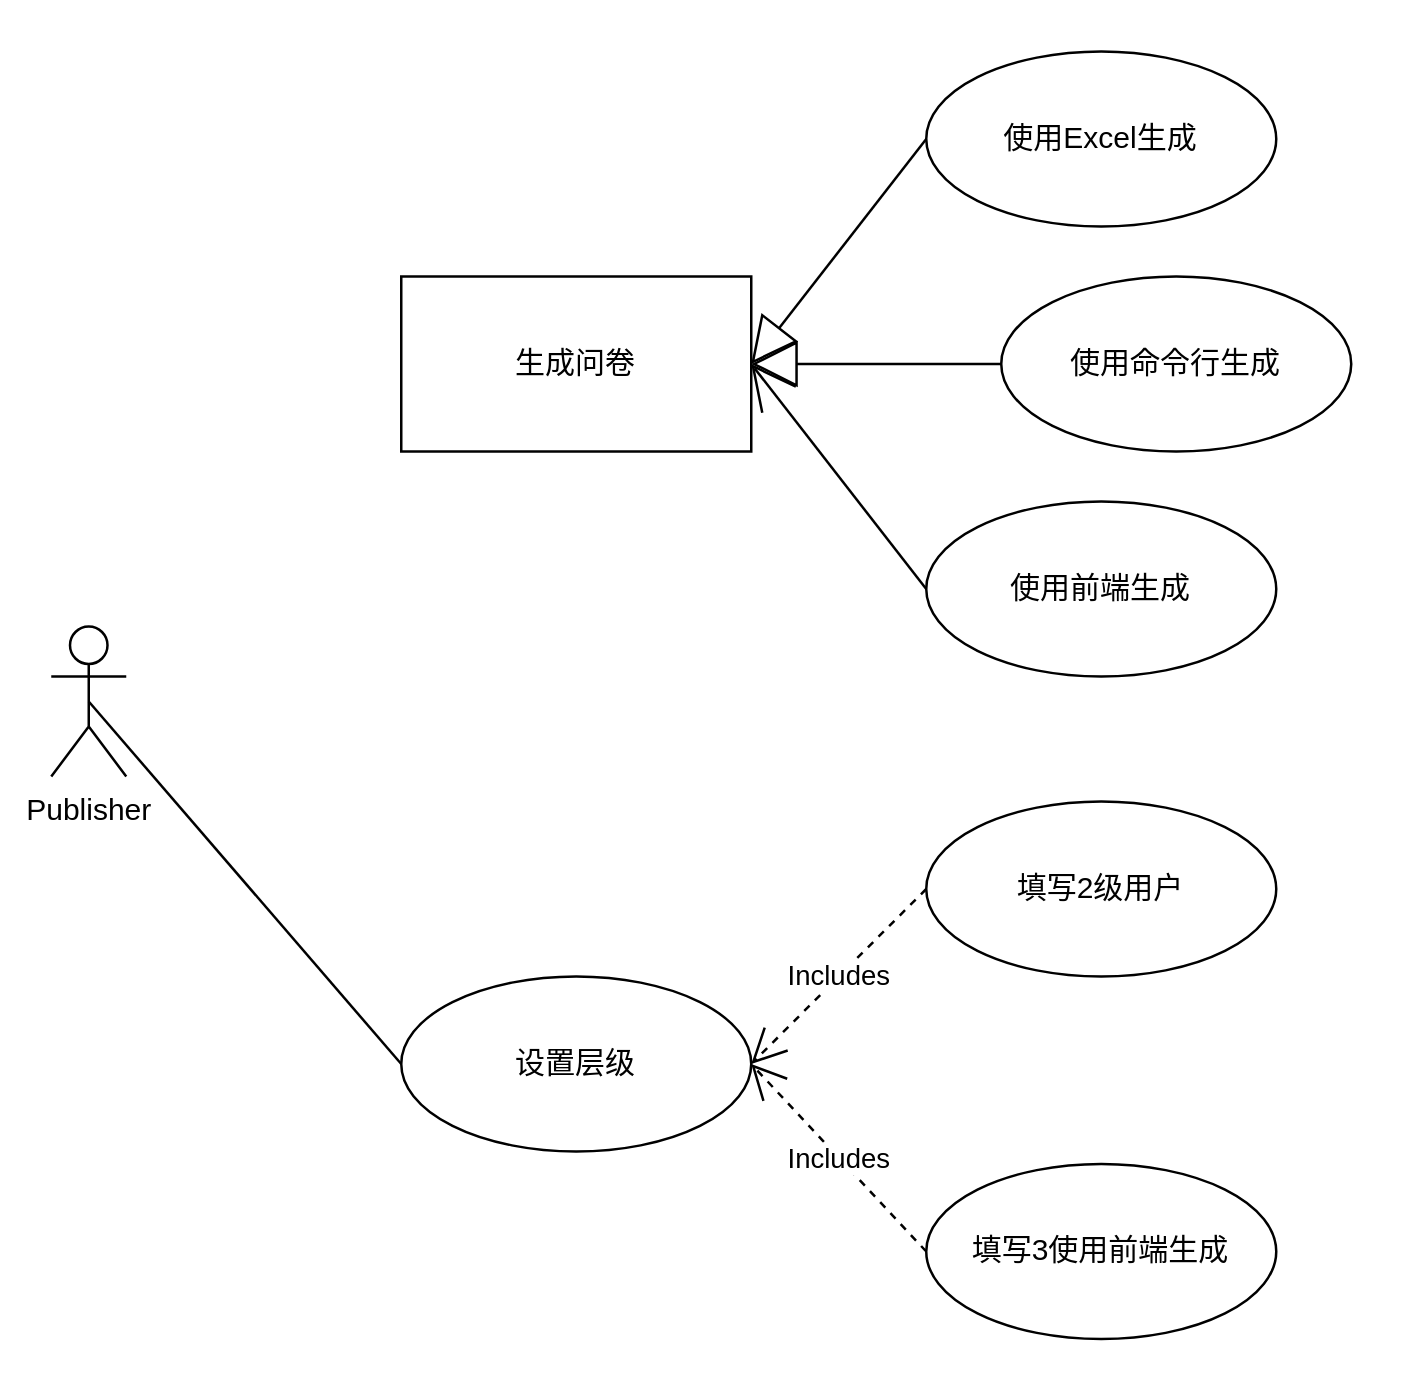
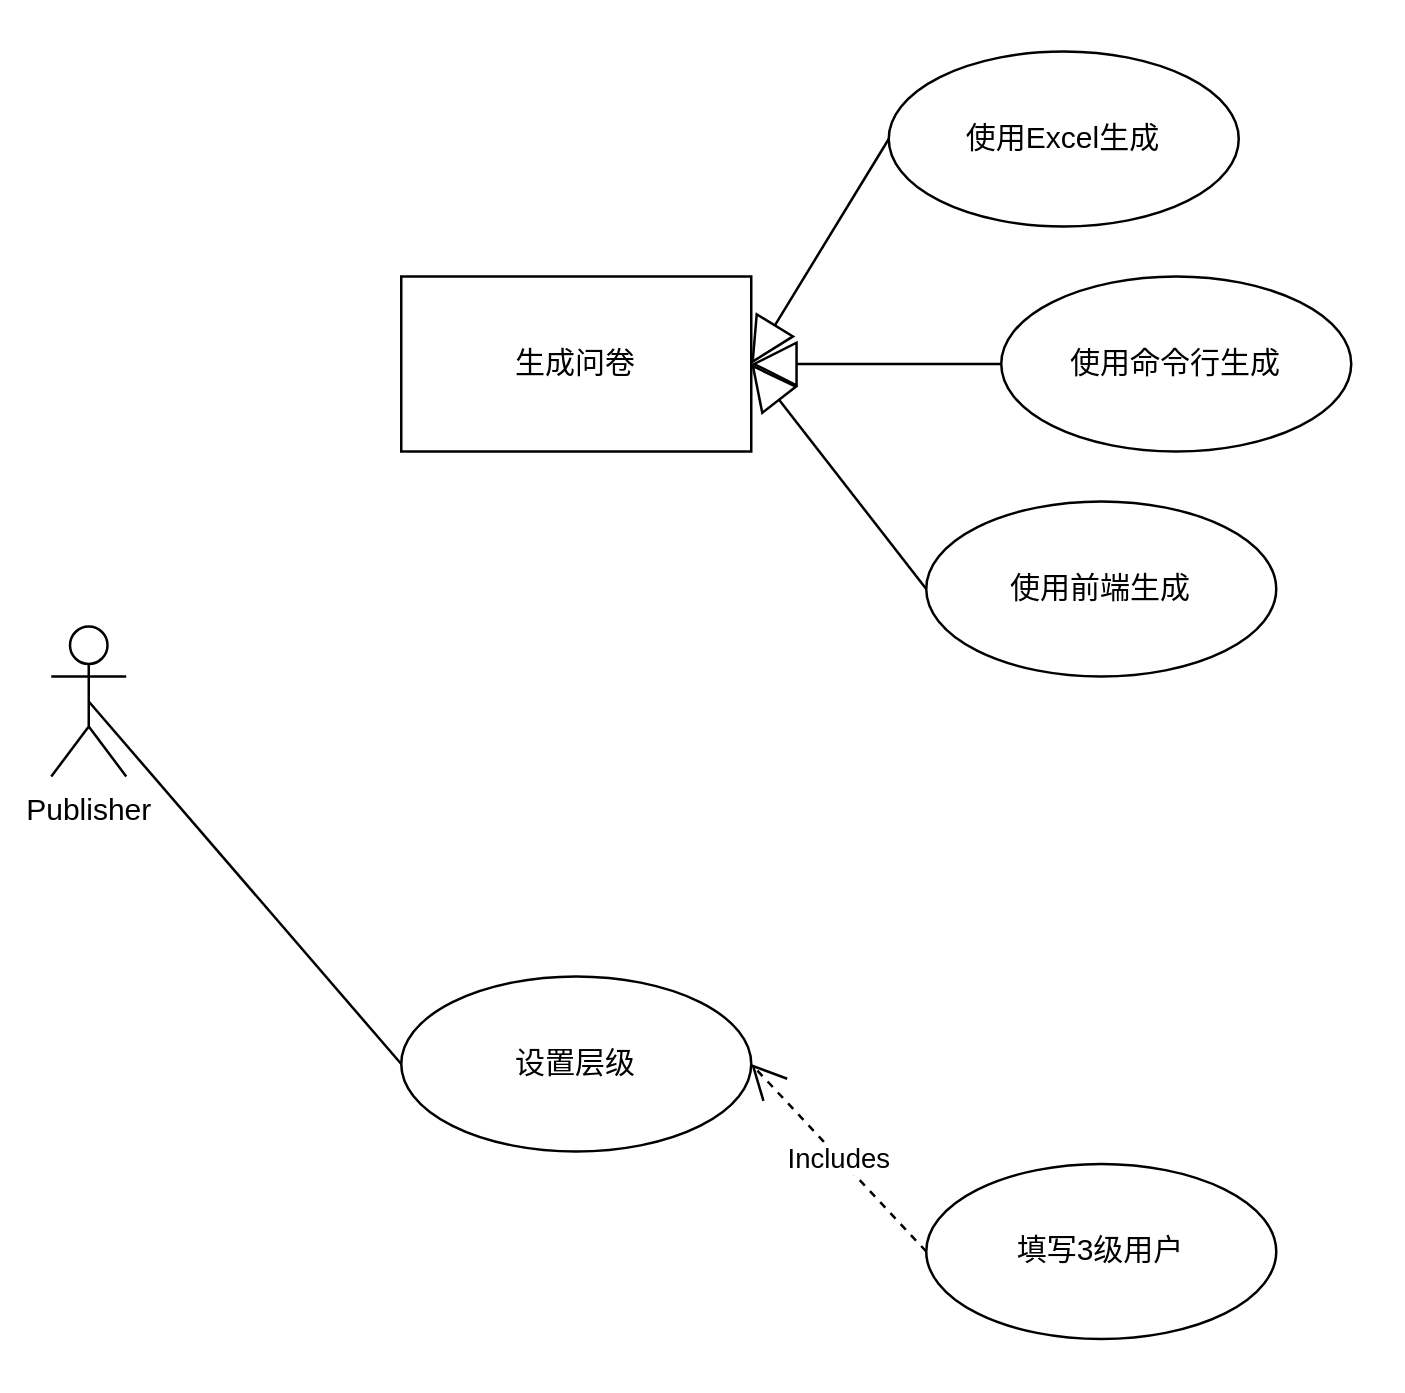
node "使用Excel生成": moved (1101, 139) -> (1064, 139)
edge "使用前端生成" -> "生成问卷": arrowhead open -> block
node "填写2级用户": removed
edge "填写2级用户" -> "设置层级": removed, label "Includes"
node "填写3使用前端生成": label "填写3使用前端生成" -> "填写3级用户"
